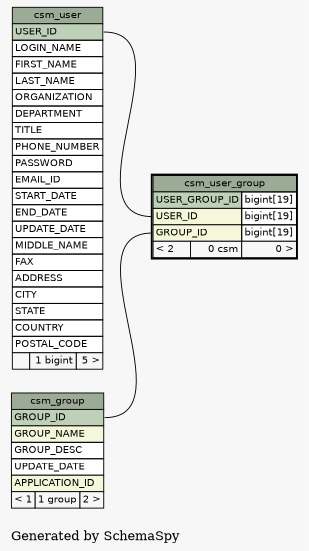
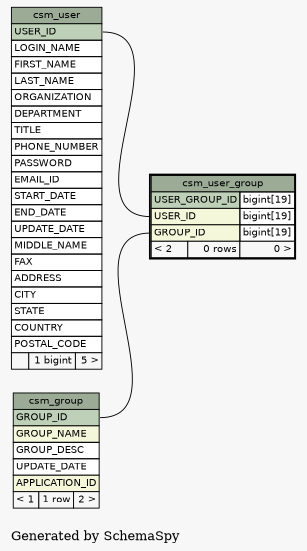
node "csm_user_group": text "0 csm" -> "0 rows"
node "csm_group": text "1 group" -> "1 row"
